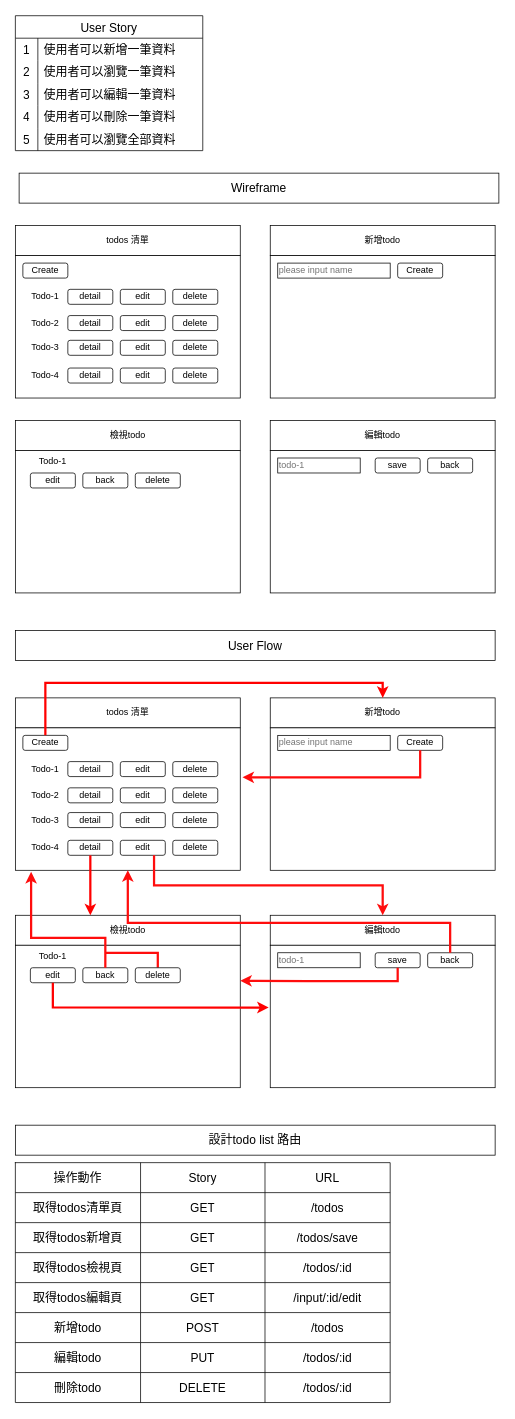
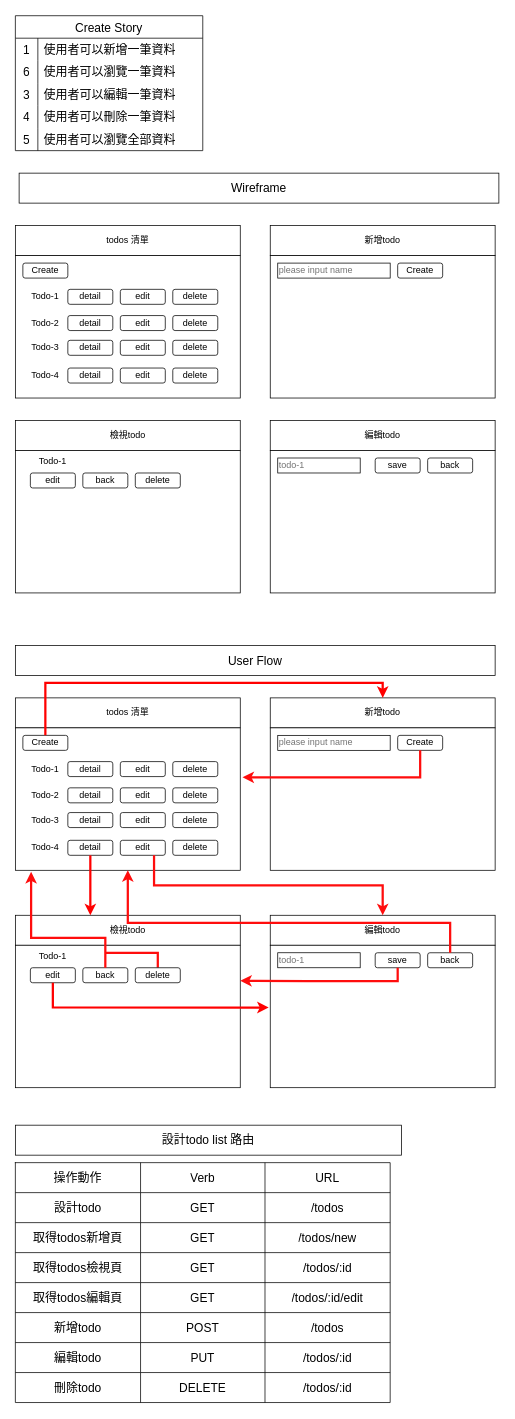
node "User Story": label "User Story" -> "Create Story"
node "2": label "2" -> "6"
node "User Flow": moved (255, 645) -> (255, 660)
node "設計todo list 路由": size 480x30 -> 386x30
node "Story": label "Story" -> "Verb"
node "取得todos清單頁": label "取得todos清單頁" -> "設計todo"
node "/todos/save": label "/todos/save" -> "/todos/new"
node "/input/:id/edit": label "/input/:id/edit" -> "/todos/:id/edit"
